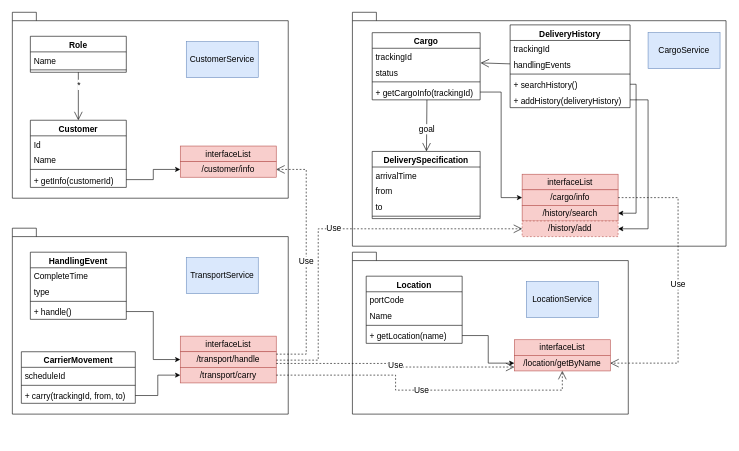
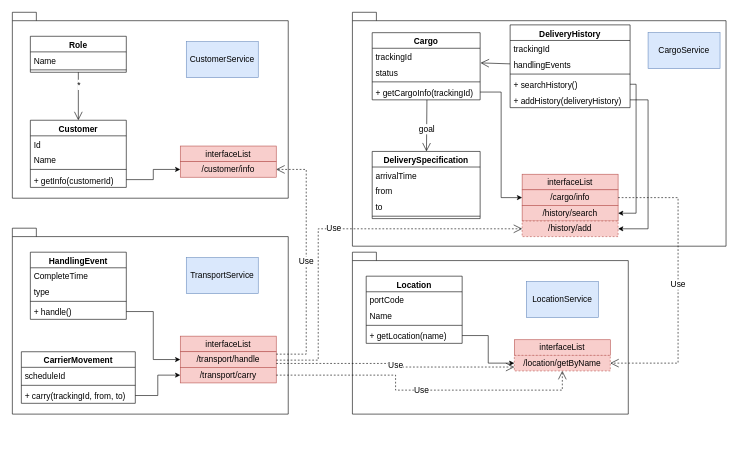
node "/location/getByName": style solid -> dashed
